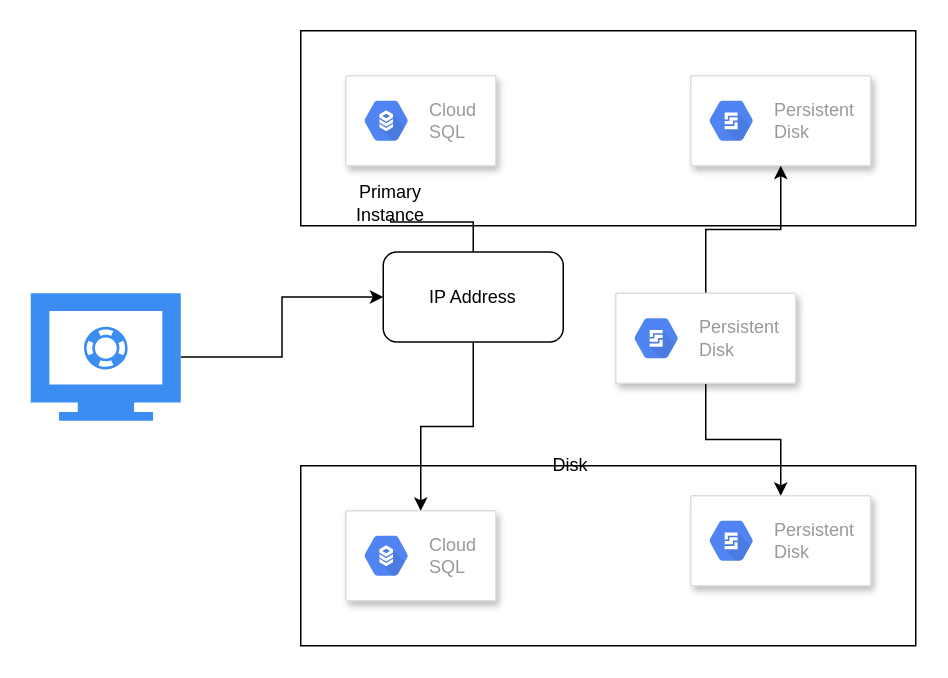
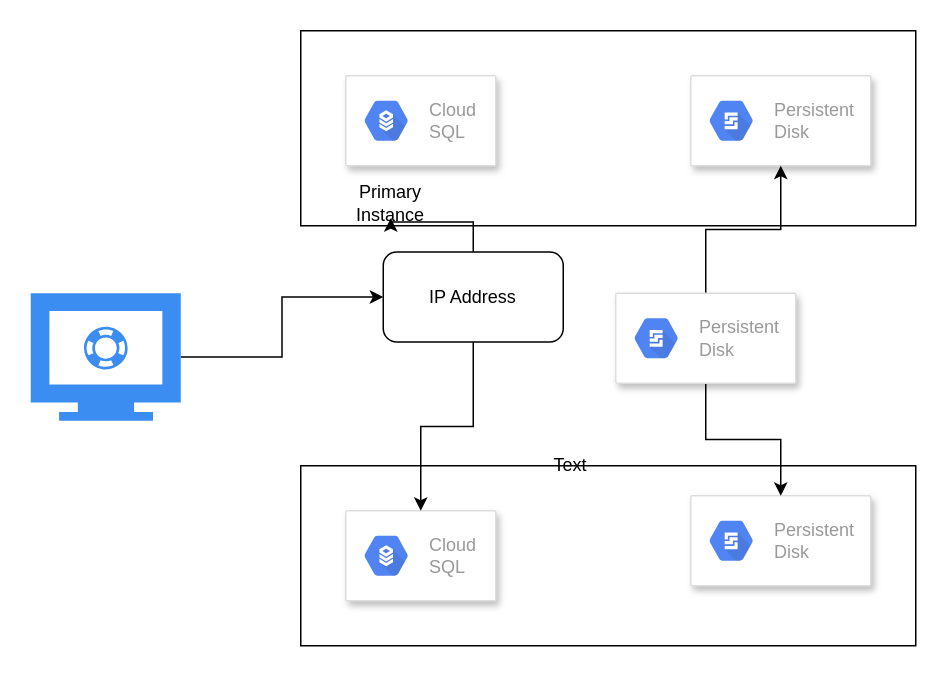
edge "Primary Instance" -- "IP Address": arrowhead none -> classic
node "Disk": label "Disk" -> "Text"
